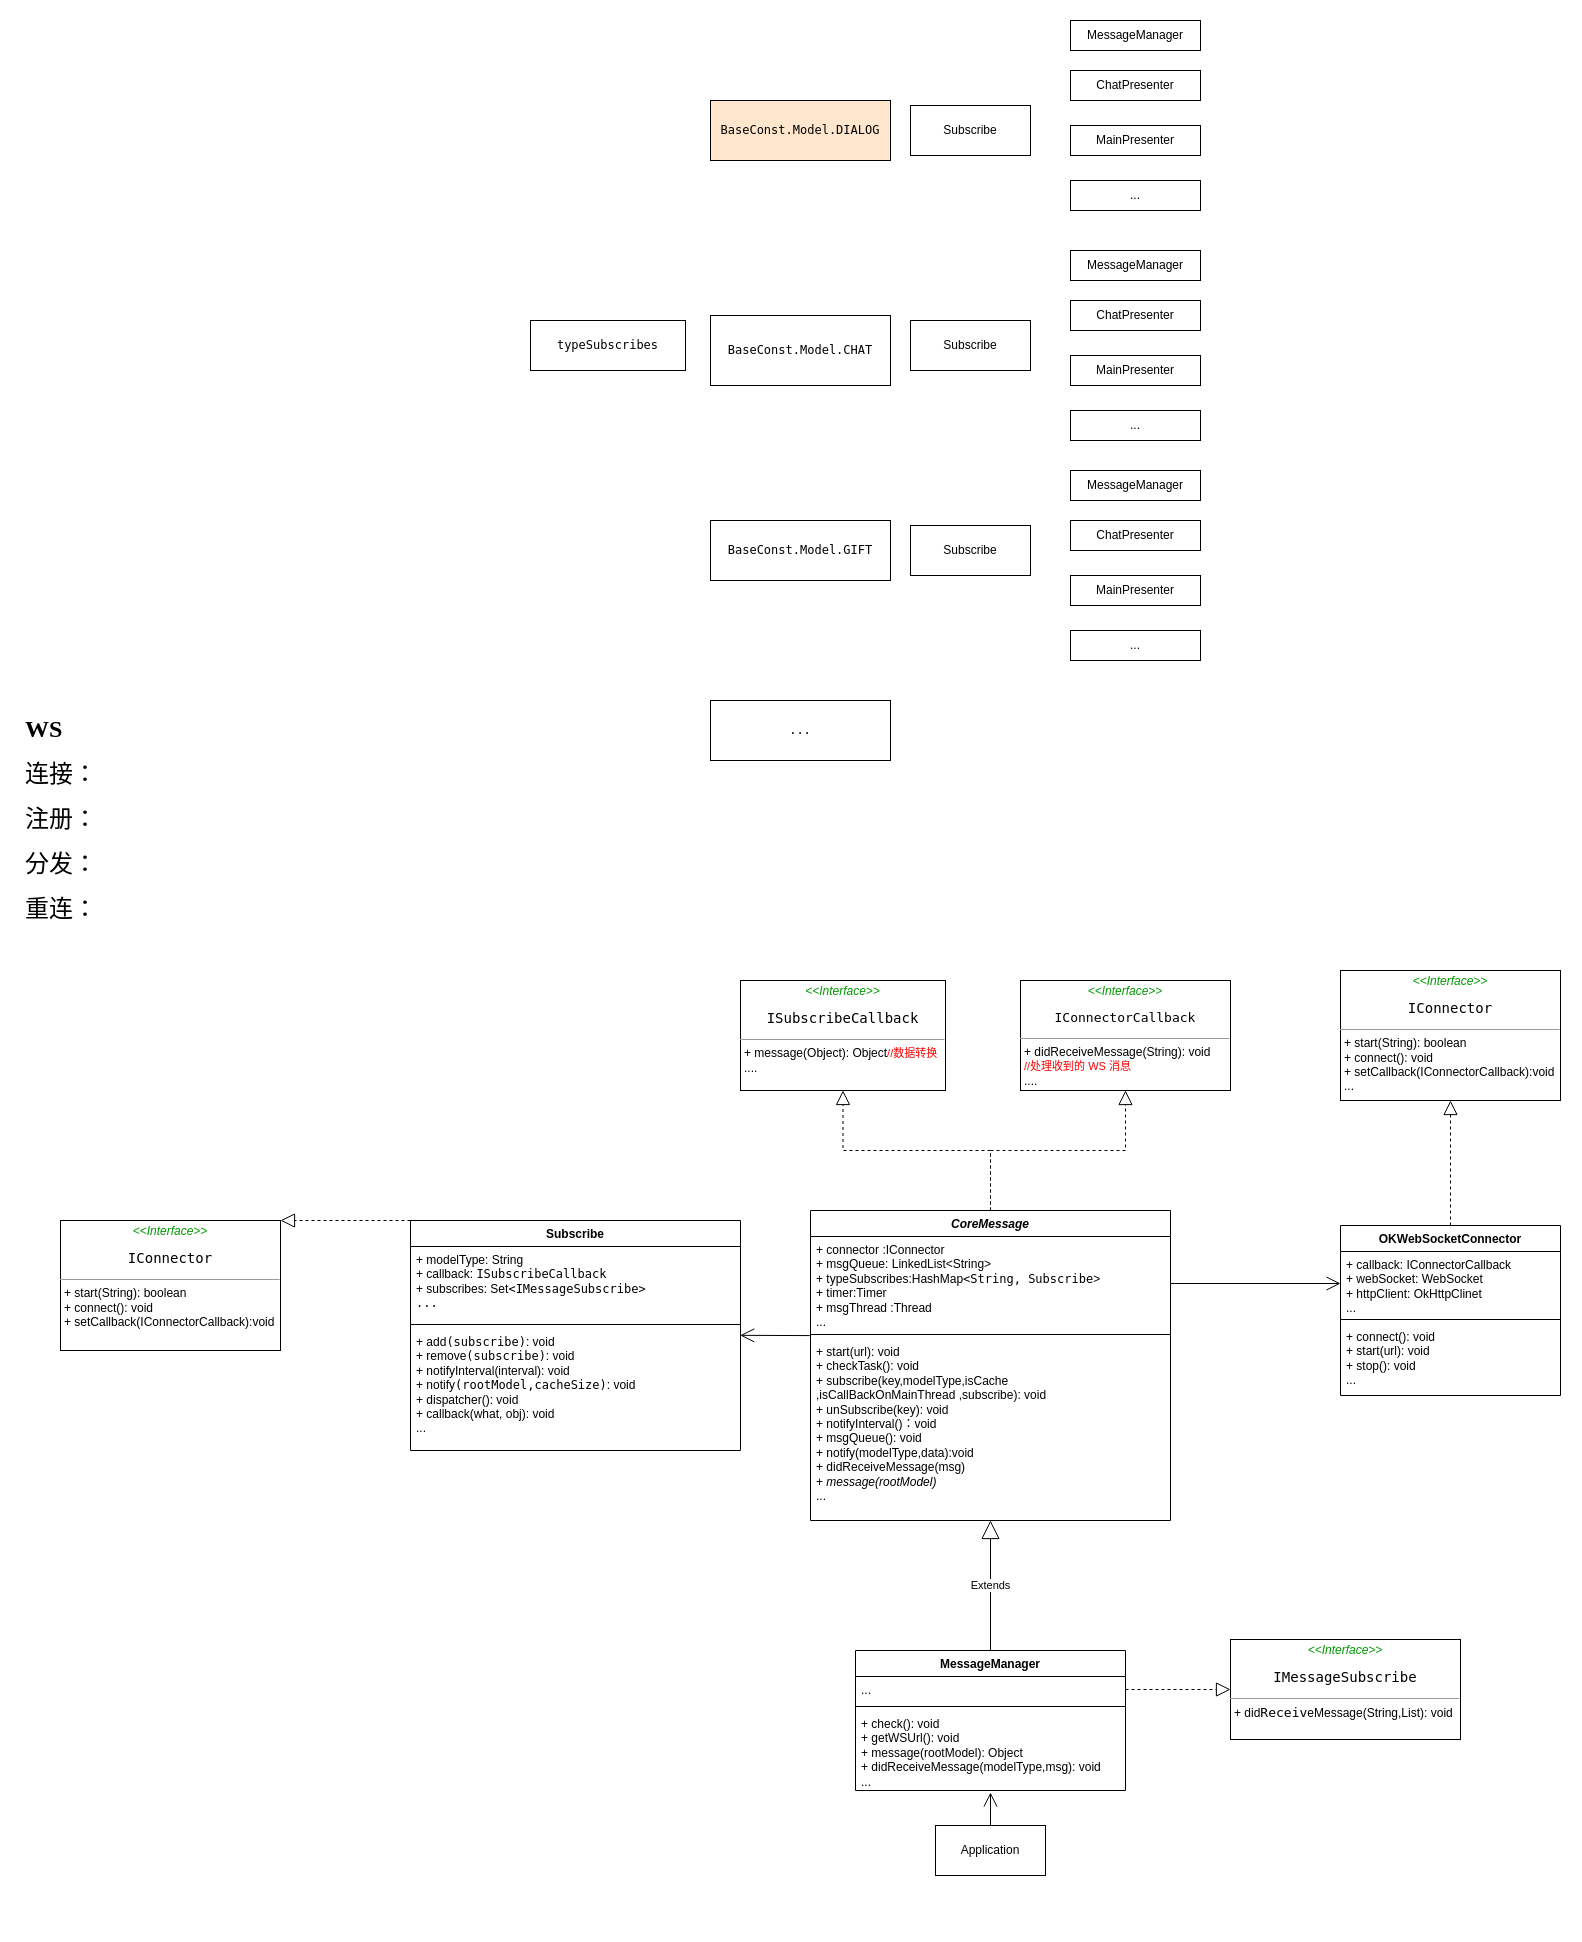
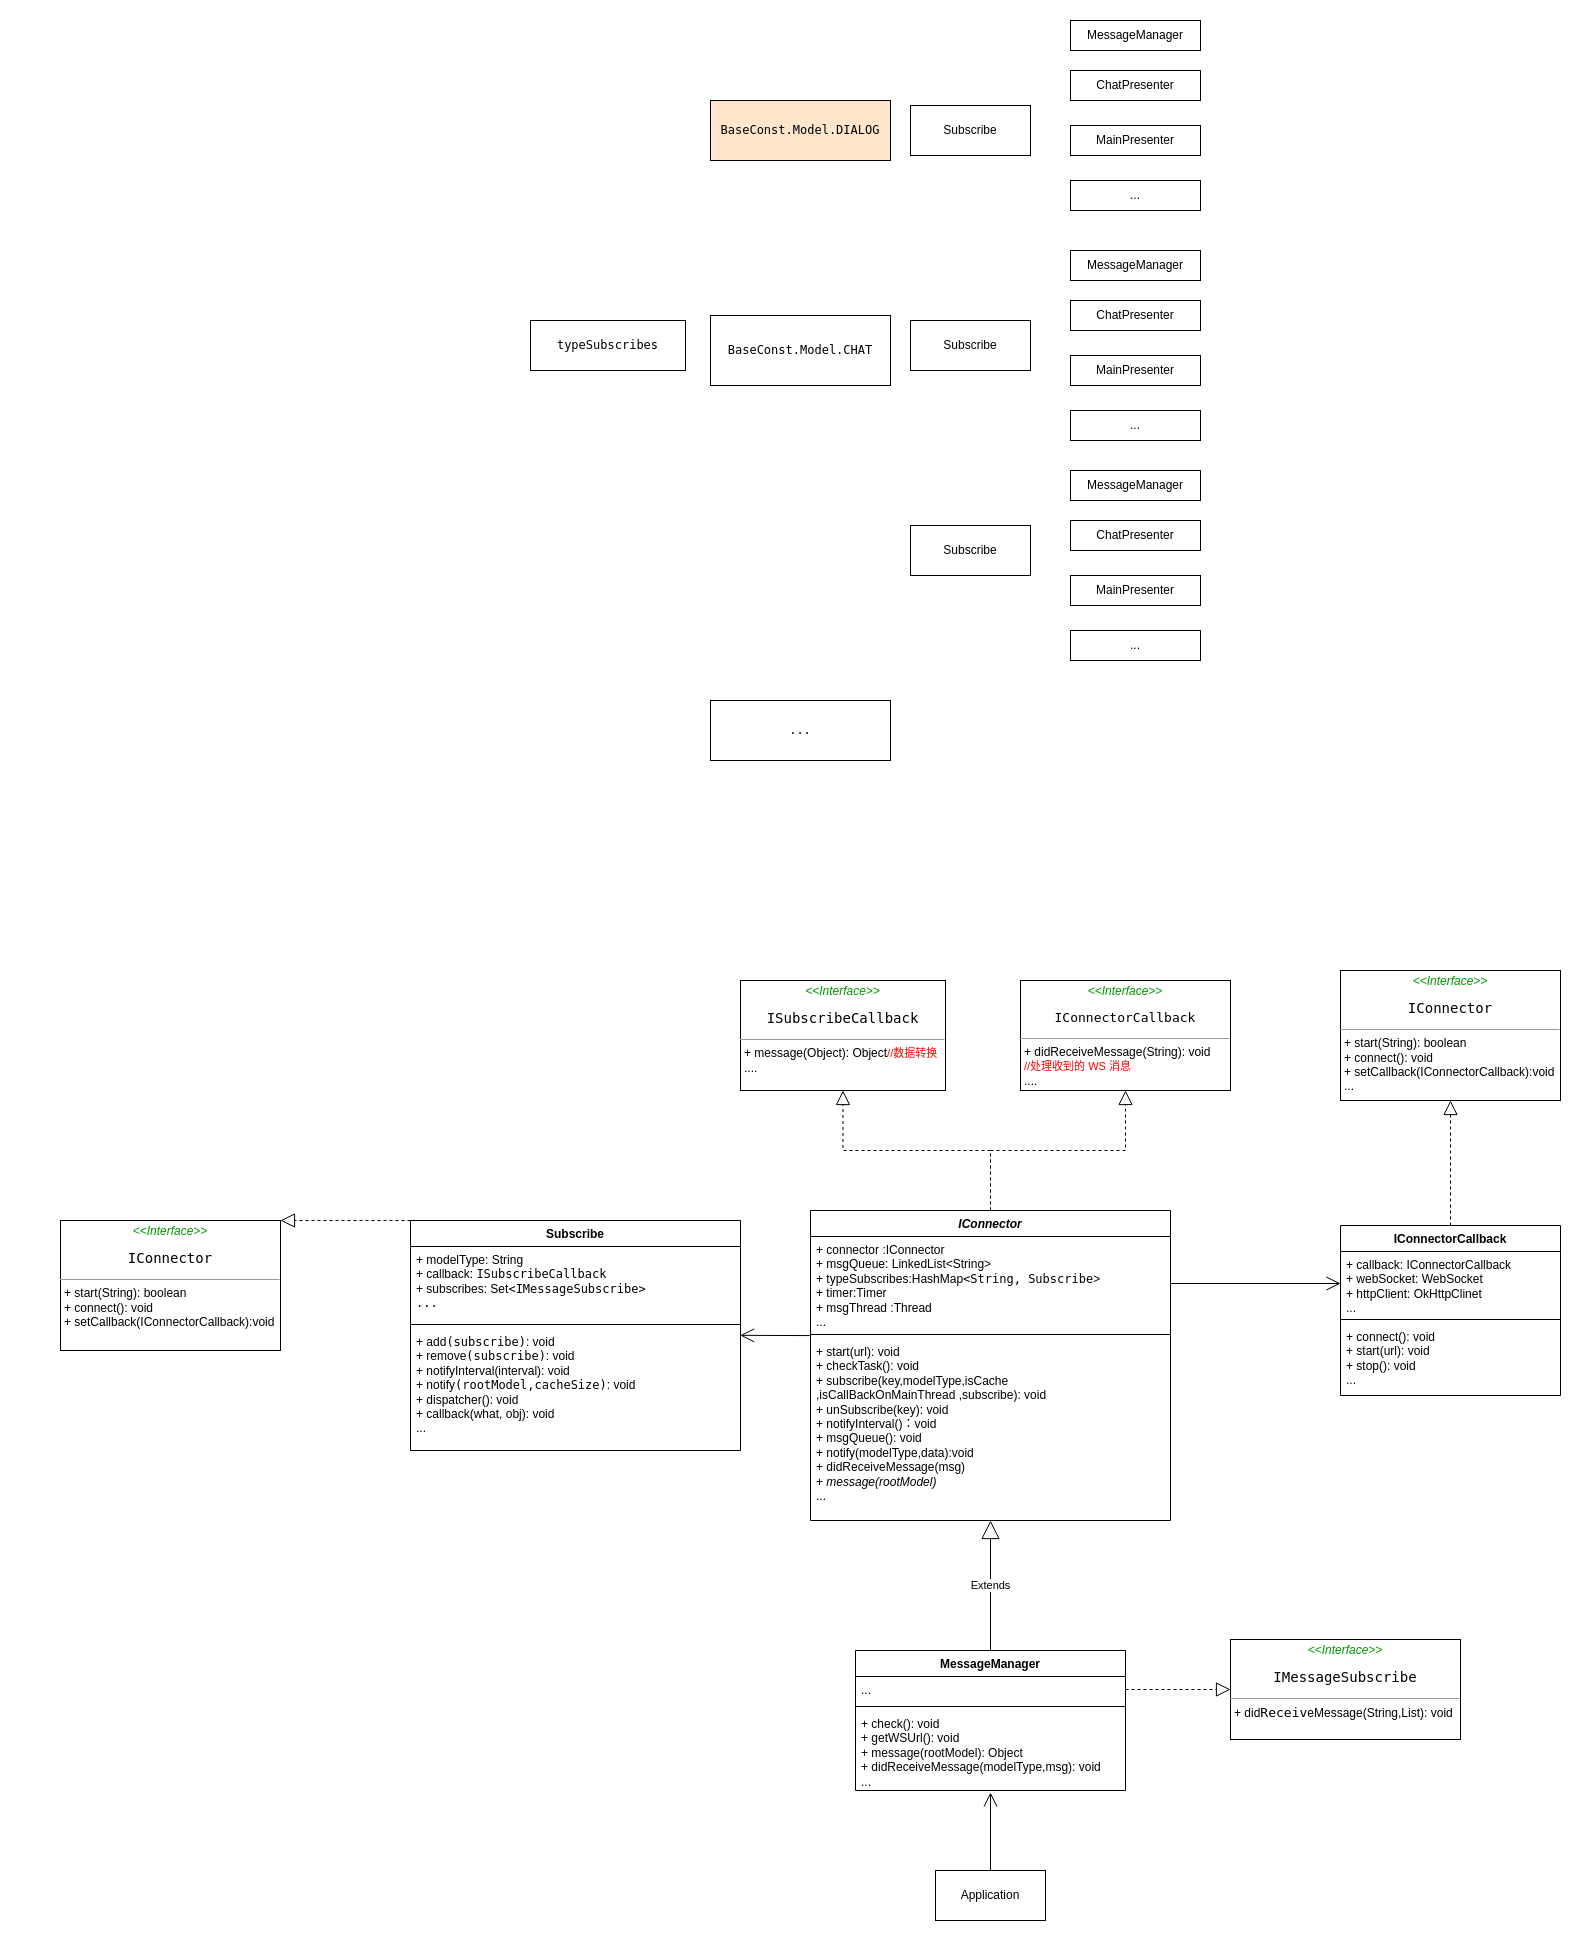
node "BaseConst.Model.GIFT": removed
node "WS连接：注册：分发：重连：": removed
node "CoreMessage": label "CoreMessage" -> "IConnector"
node "OKWebSocketConnector": label "OKWebSocketConnector" -> "IConnectorCallback"
node "Application": moved (991, 1851) -> (991, 1896)
